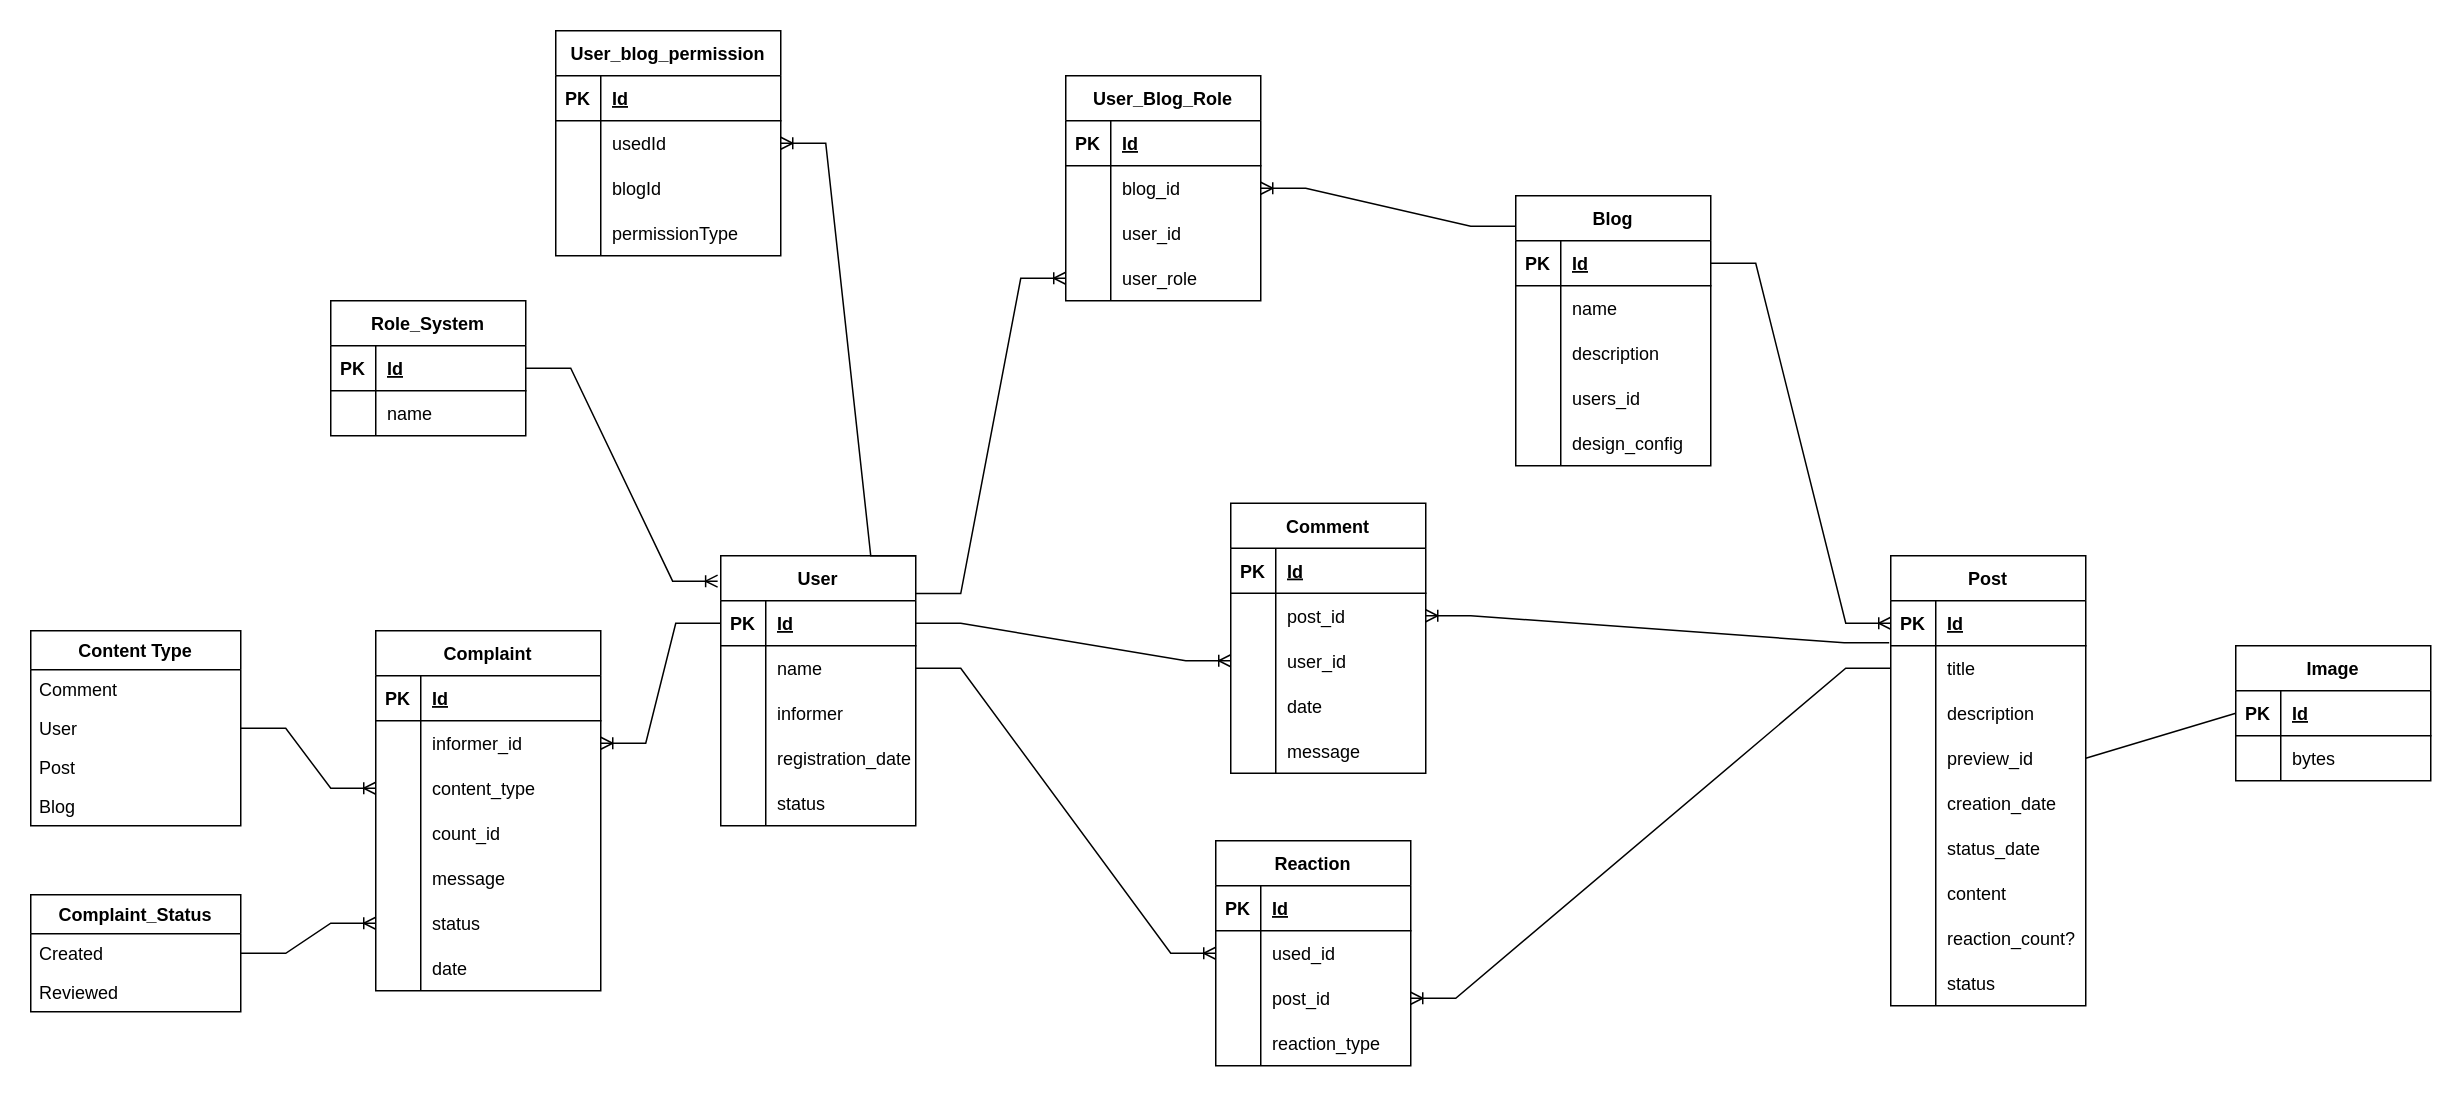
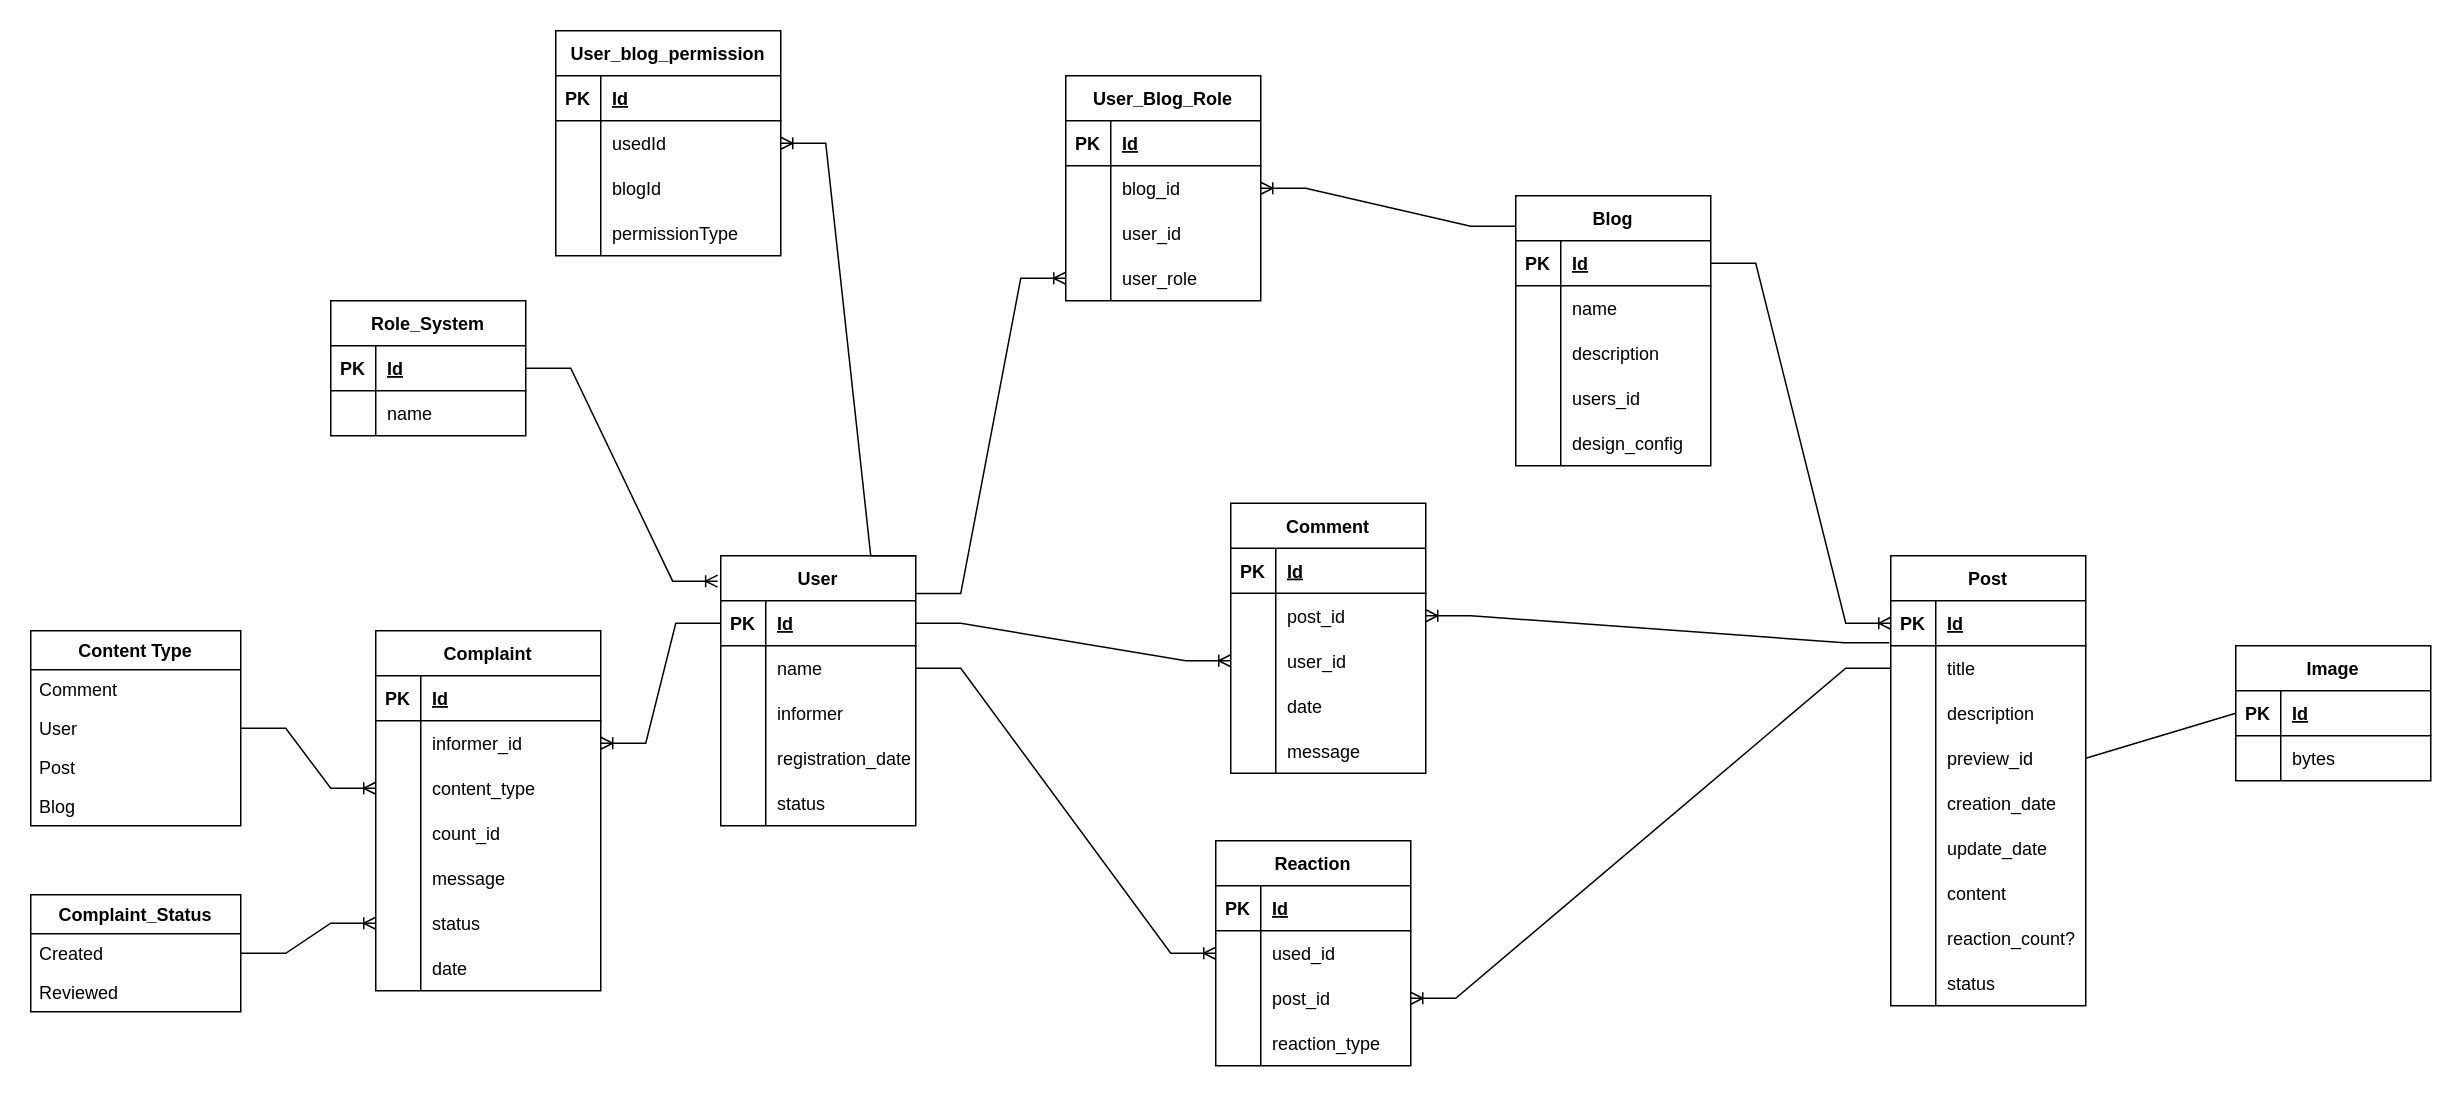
node "status_date": label "status_date" -> "update_date"
